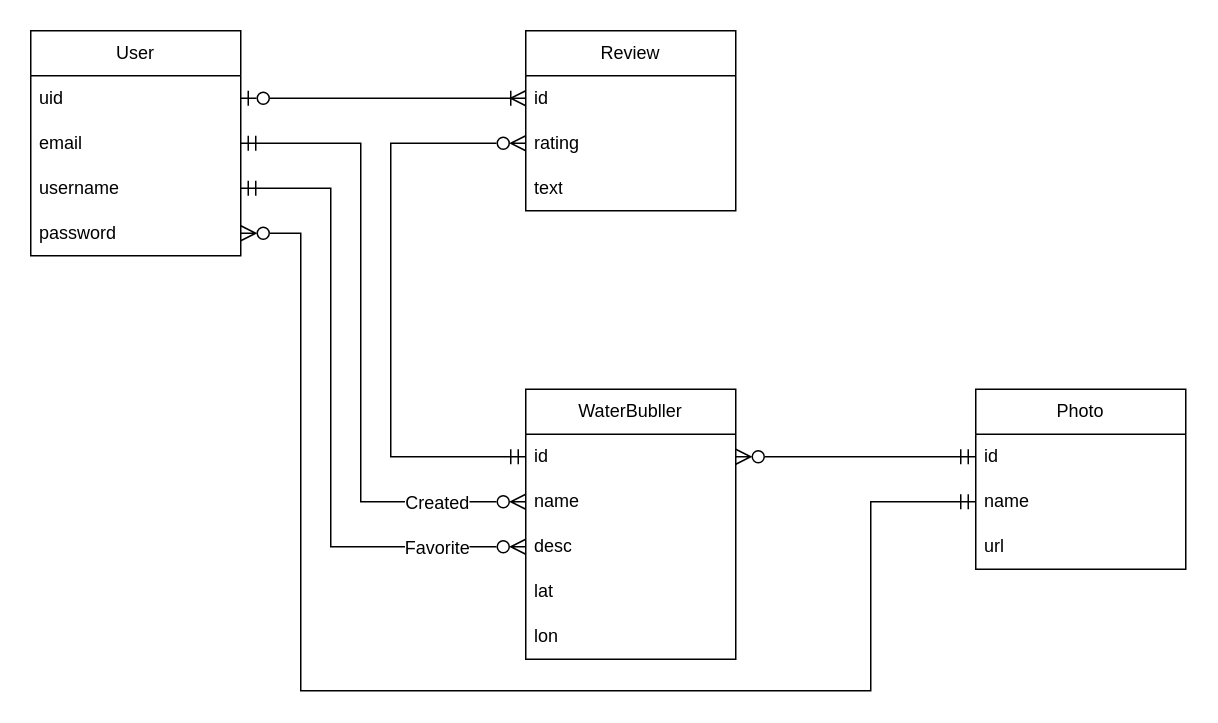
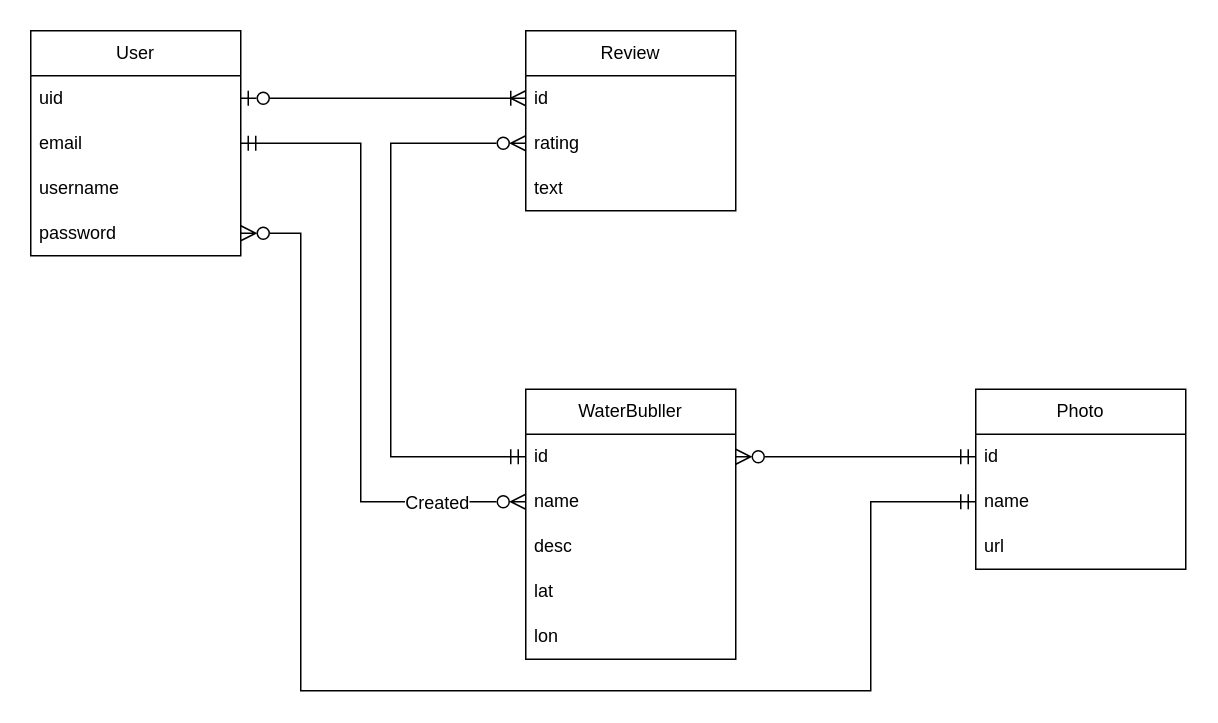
edge "username" -- "desc": removed, label "Favorite"
